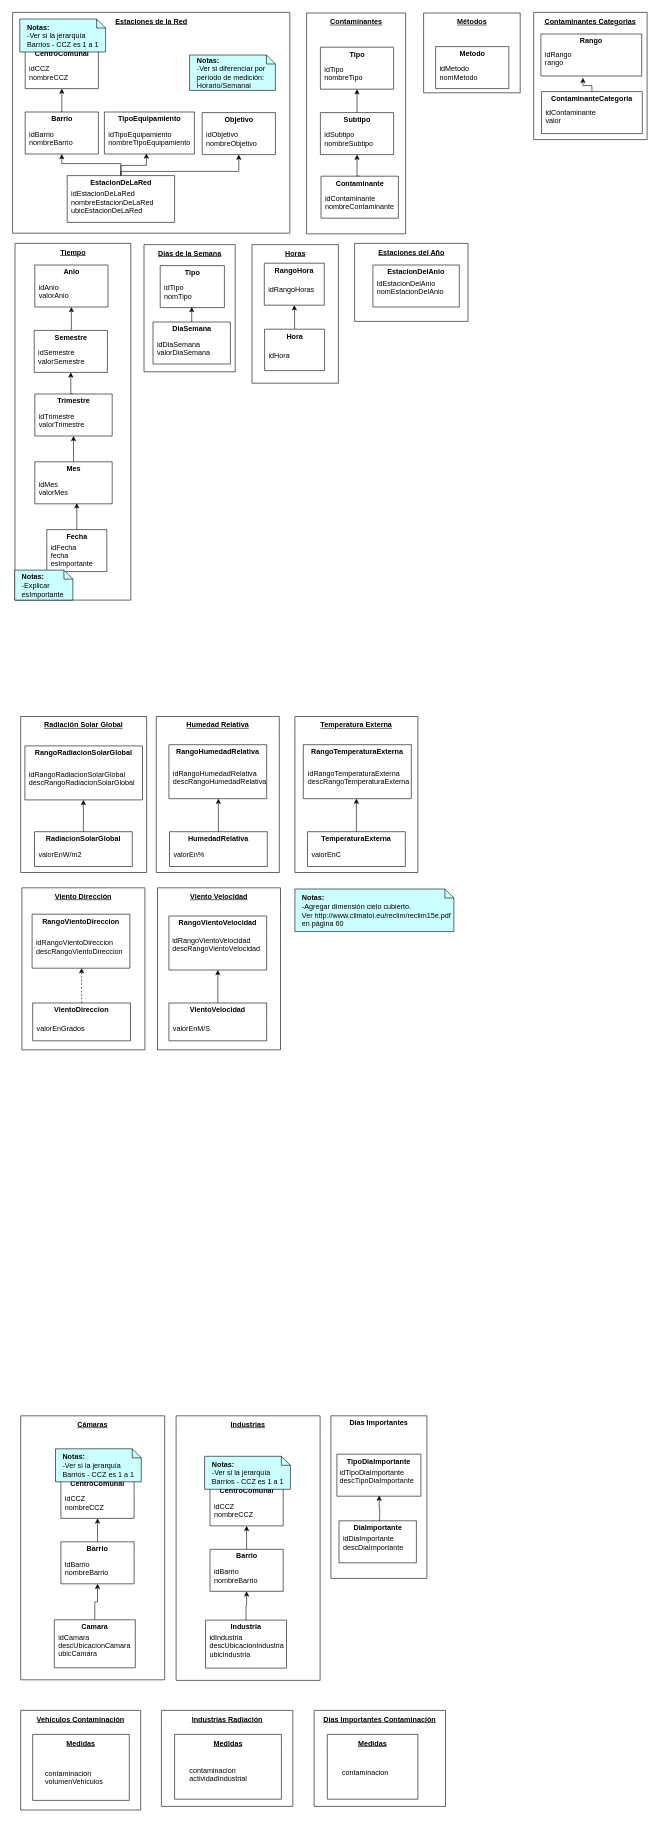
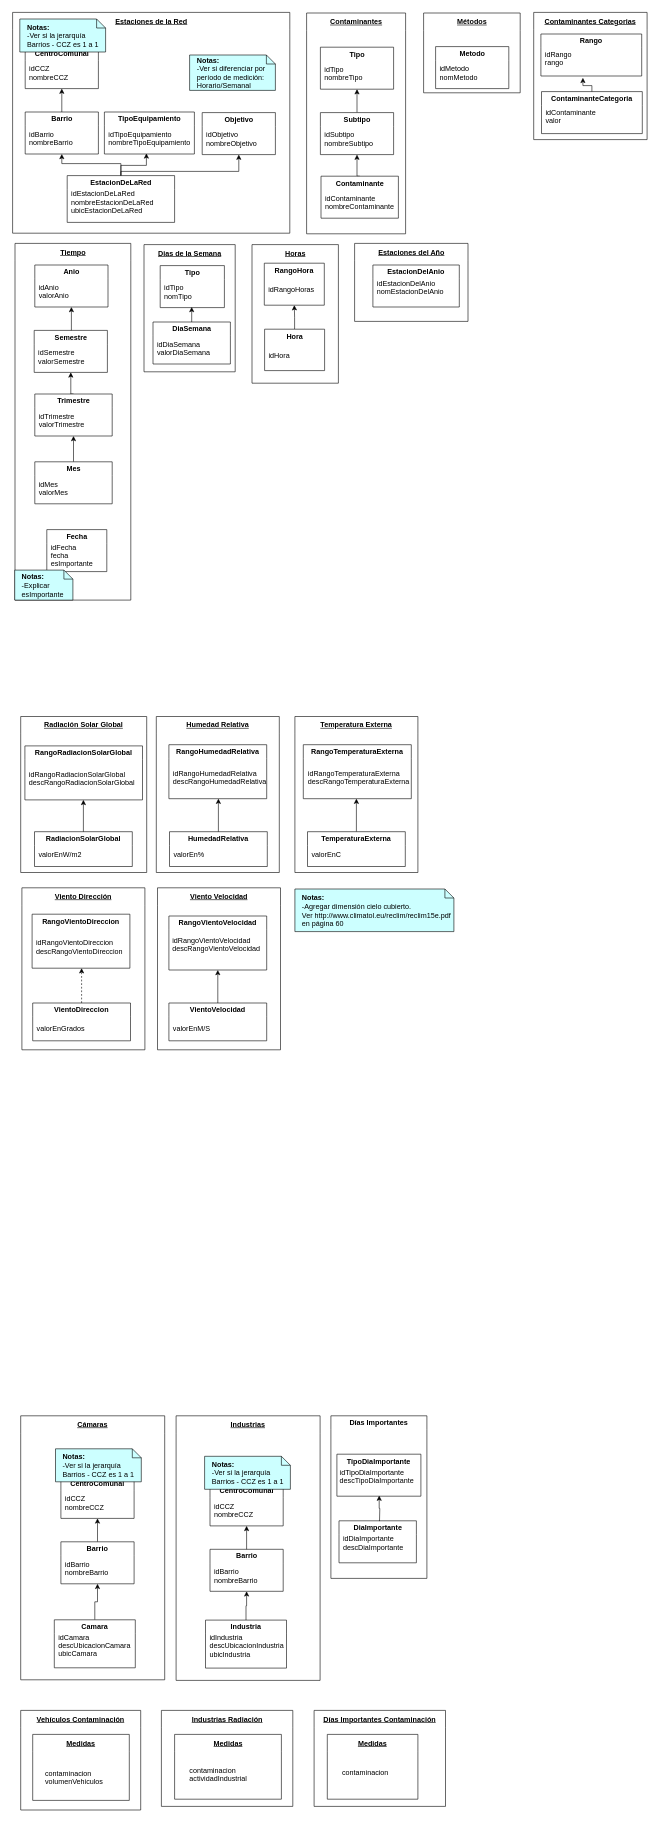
edge "Fecha" -> "idMes valorMes": removed
